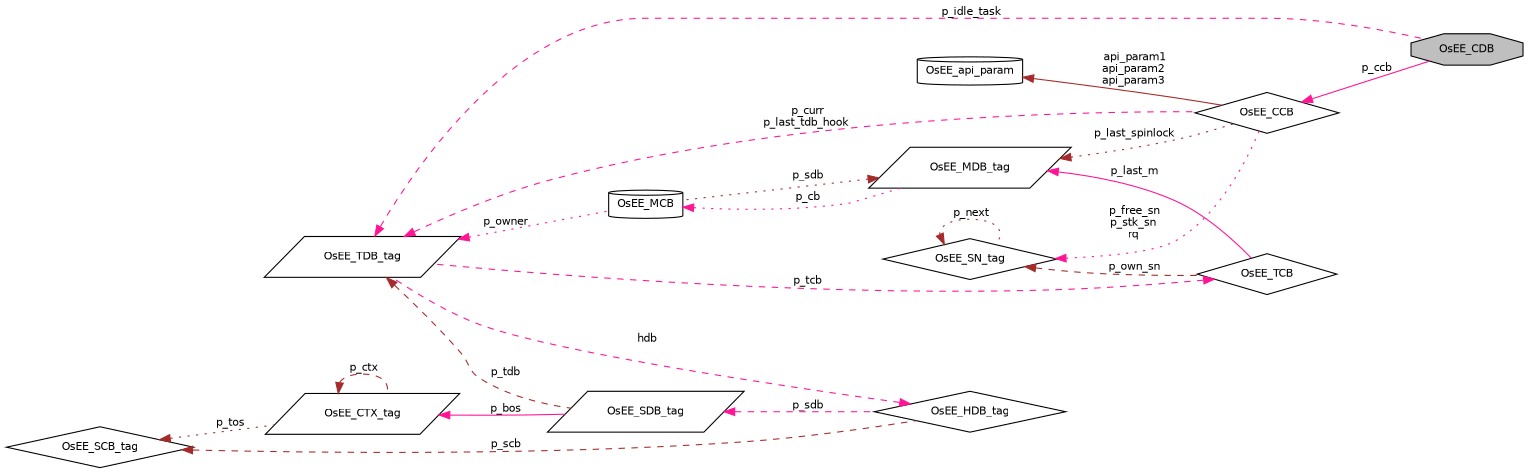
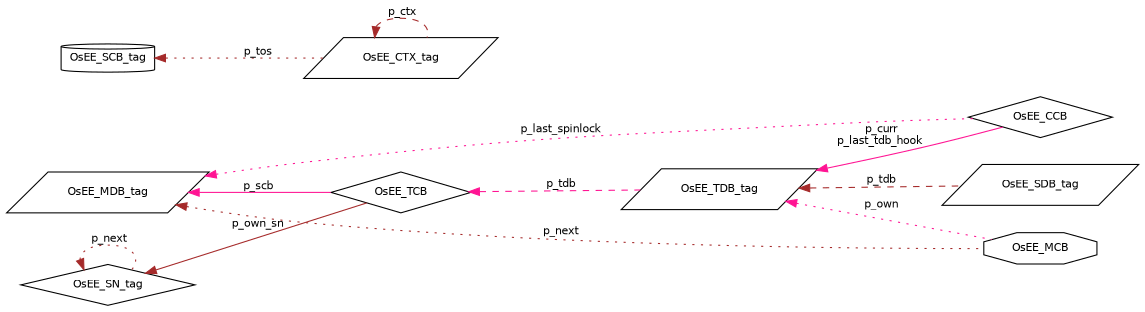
node "OsEE_CDB": removed
node "OsEE_api_param": removed
edge "OsEE_CCB" -> "OsEE_TDB_tag": style dashed -> solid
edge "OsEE_CCB" -> "OsEE_MDB_tag": color brown -> deeppink
edge "OsEE_TCB" -> "OsEE_MDB_tag": label " p_last_m" -> " p_scb"
edge "OsEE_MCB" -> "OsEE_MDB_tag": label " p_sdb" -> " p_next"
node "OsEE_MCB": shape cylinder -> octagon
edge "OsEE_MDB_tag" -> "OsEE_MCB": removed, label "p_cb"
edge "OsEE_MCB" -> "OsEE_TDB_tag": label " p_owner" -> " p_own"
edge "OsEE_CCB" -> "OsEE_SN_tag": removed, label "p_free_sn p_stk_sn rq"
edge "OsEE_TCB" -> "OsEE_SN_tag": style dashed -> solid
edge "OsEE_TDB_tag" -> "OsEE_TCB": label " p_tcb" -> " p_tdb"
node "OsEE_HDB_tag": removed
edge "OsEE_SDB_tag" -> "OsEE_CTX_tag": removed, label "p_bos"
node "OsEE_SCB_tag": shape diamond -> cylinder
